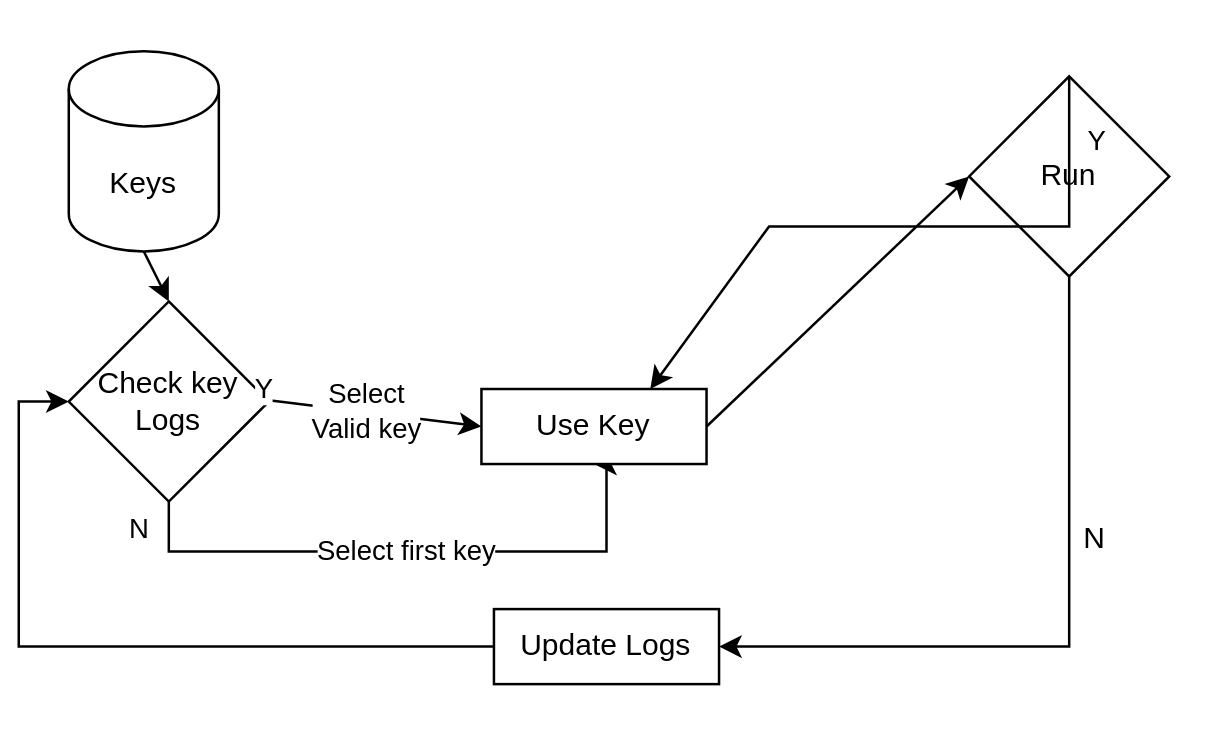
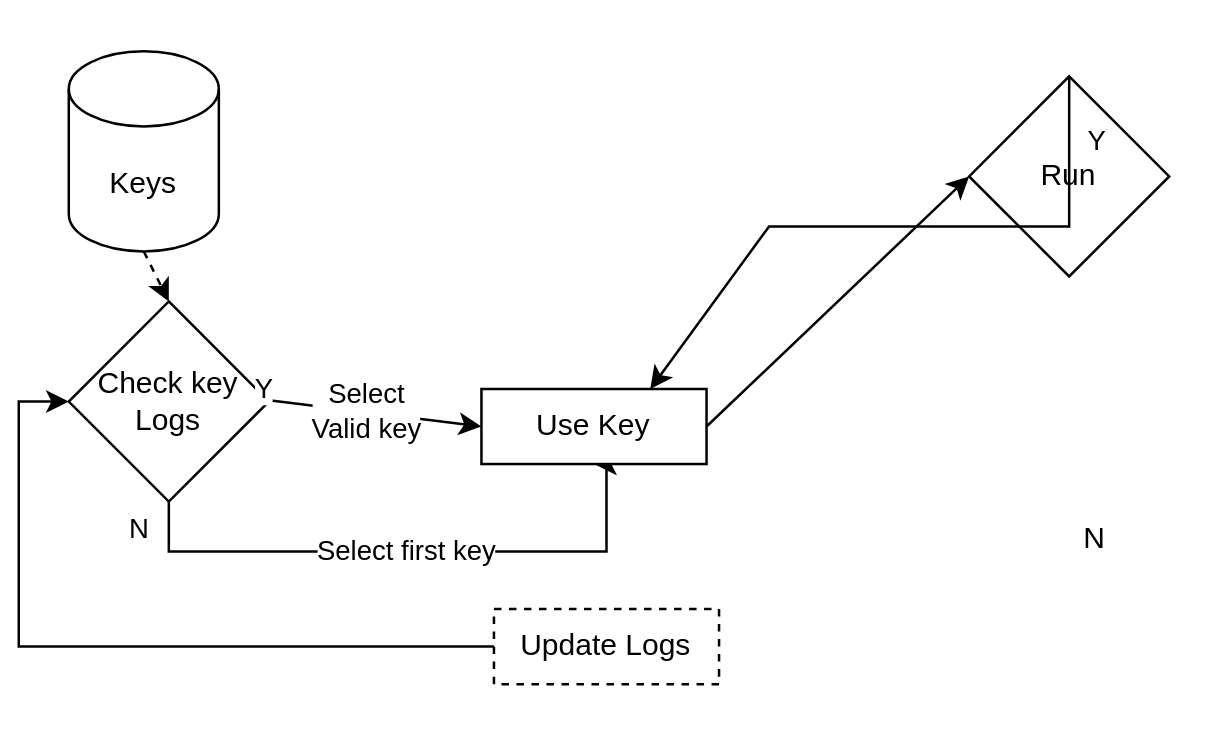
edge "Keys" -> "Check key Logs": style solid -> dashed
edge "Run" -> "Update Logs": removed
node "Update Logs": style solid -> dashed
